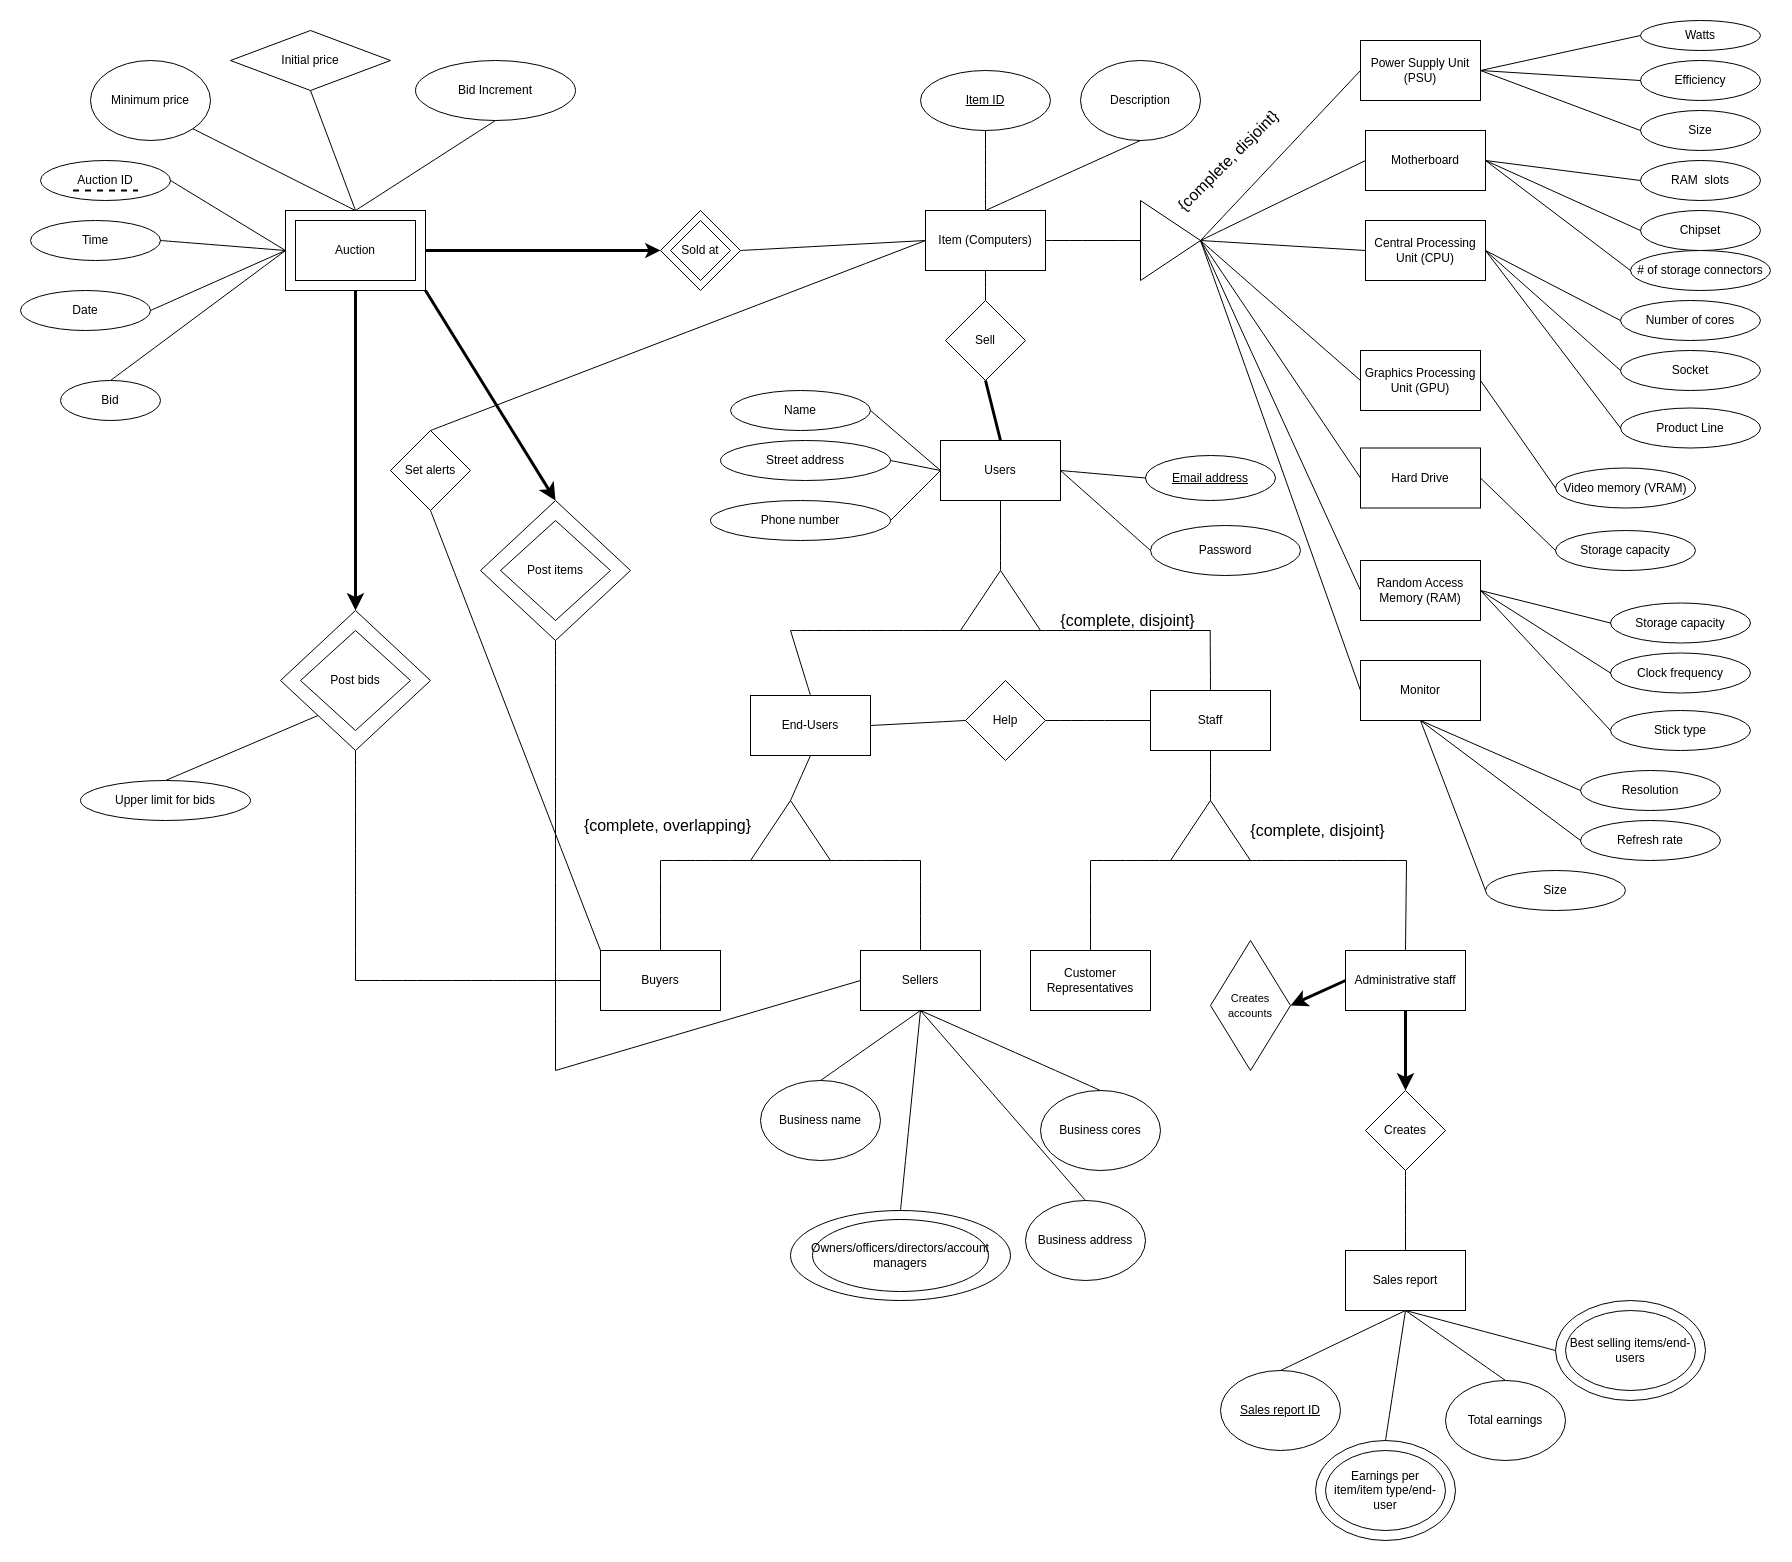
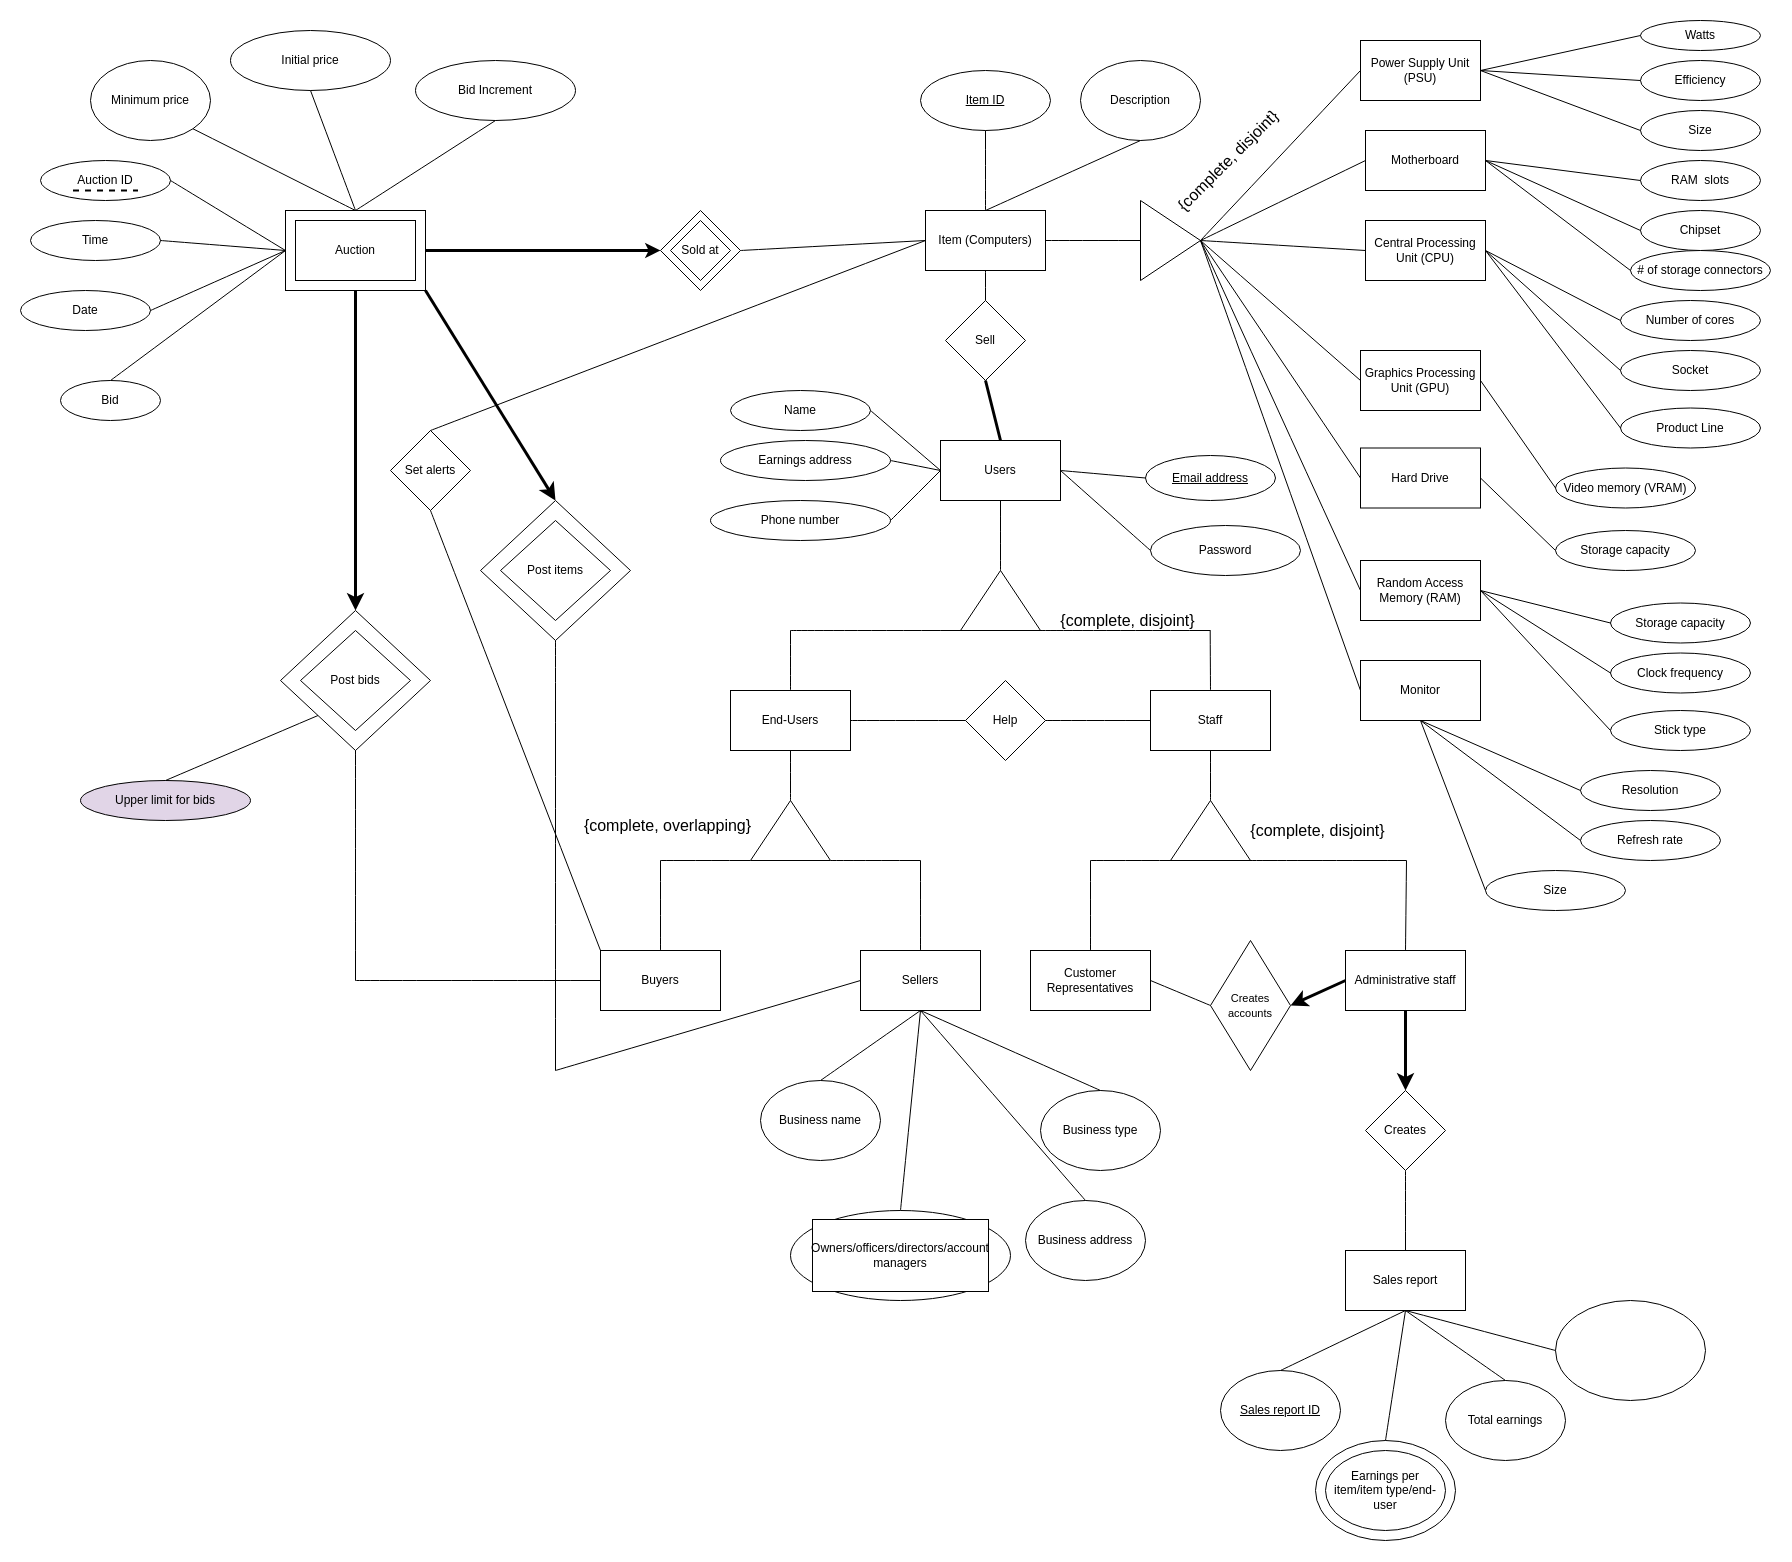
node "Initial price": shape diamond -> ellipse
node "Street address": label "Street address" -> "Earnings address"
node "End-Users": moved (811, 726) -> (791, 721)
node "Upper limit for bids": fillcolor #ffffff -> #e1d5e7
edge "Customer Representatives" -- "Creates accounts": added
node "Business cores": label "Business cores" -> "Business type"
node "Owners/officers/directors/account managers": shape ellipse -> rectangle
node "Best selling items/end-users": removed
